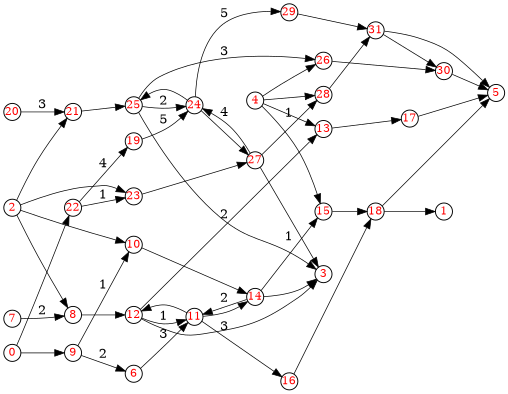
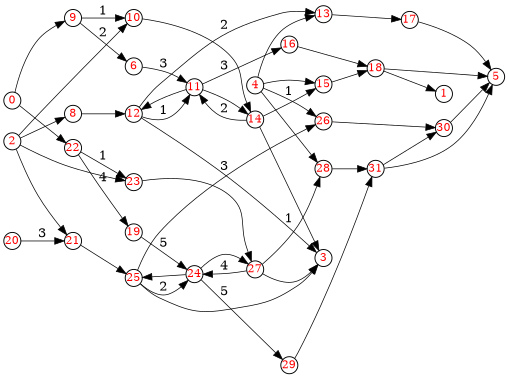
node "7": removed
